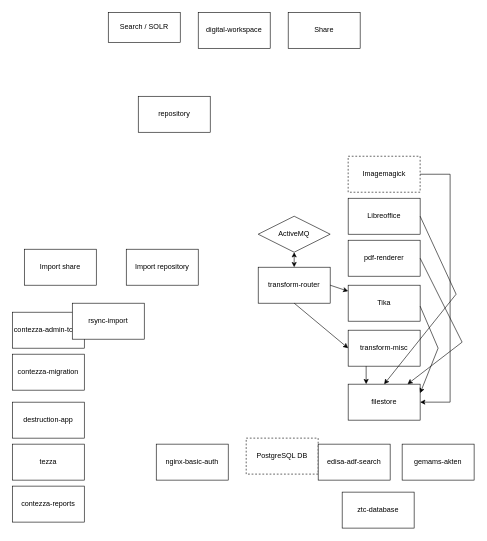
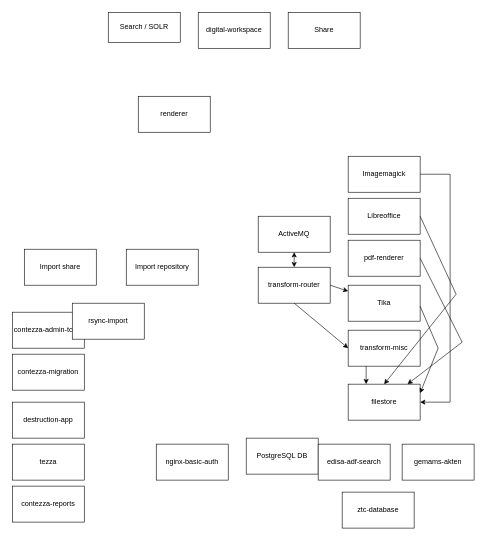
node "repository": label "repository" -> "renderer"
node "Imagemagick": style dashed -> solid
node "ActiveMQ": shape diamond -> rectangle
node "PostgreSQL DB": style dashed -> solid
